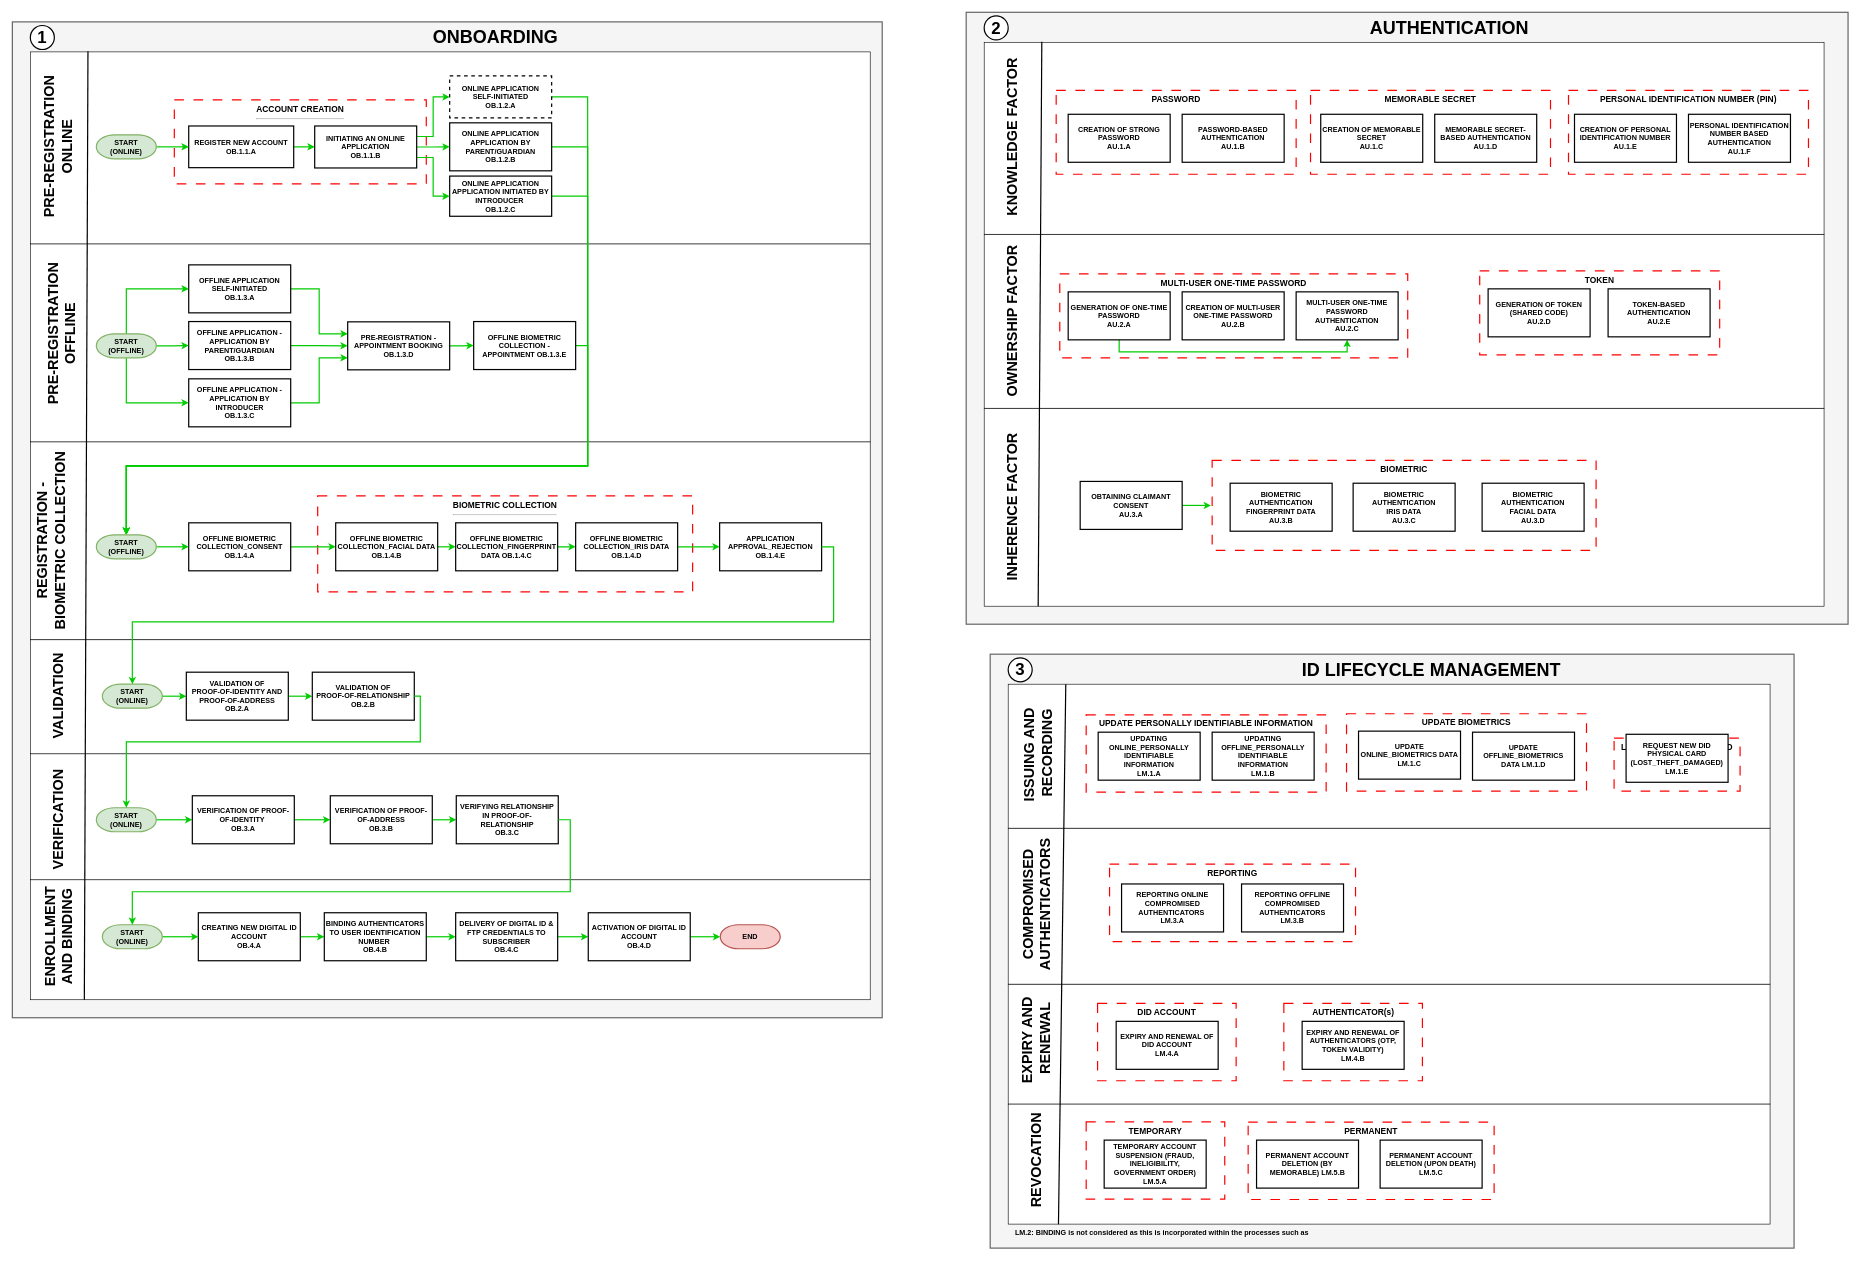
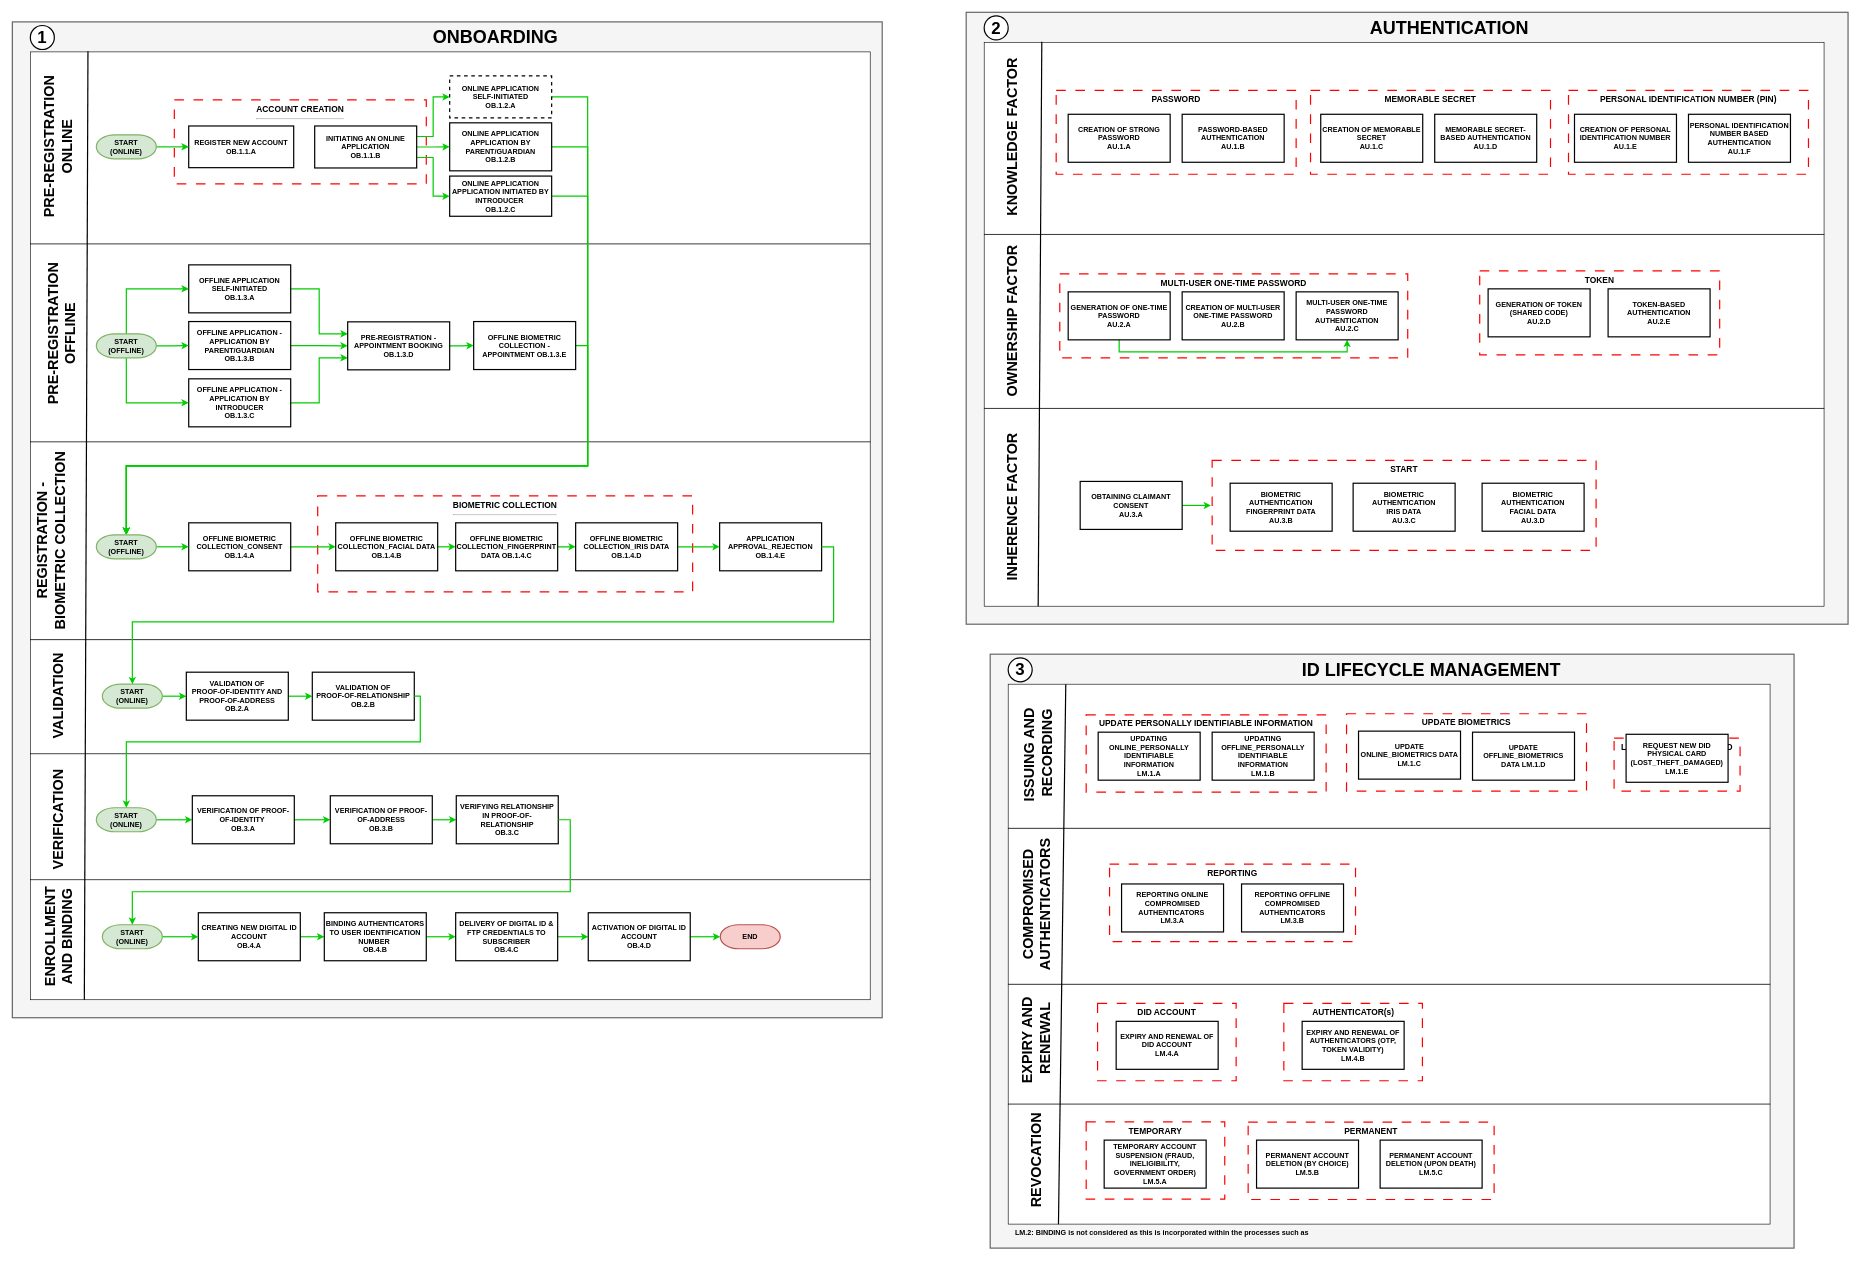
edge "REGISTER NEW ACCOUNT OB.1.1.A" -> "INITIATING AN ONLINE APPLICATION OB.1.1.B": removed
node "BIOMETRIC": label "BIOMETRIC" -> "START"
node "PERMANENT ACCOUNT DELETION (BY MEMORABLE) LM.5.B": label "PERMANENT ACCOUNT DELETION (BY MEMORABLE) LM.5.B" -> "PERMANENT ACCOUNT DELETION (BY CHOICE) LM.5.B"
